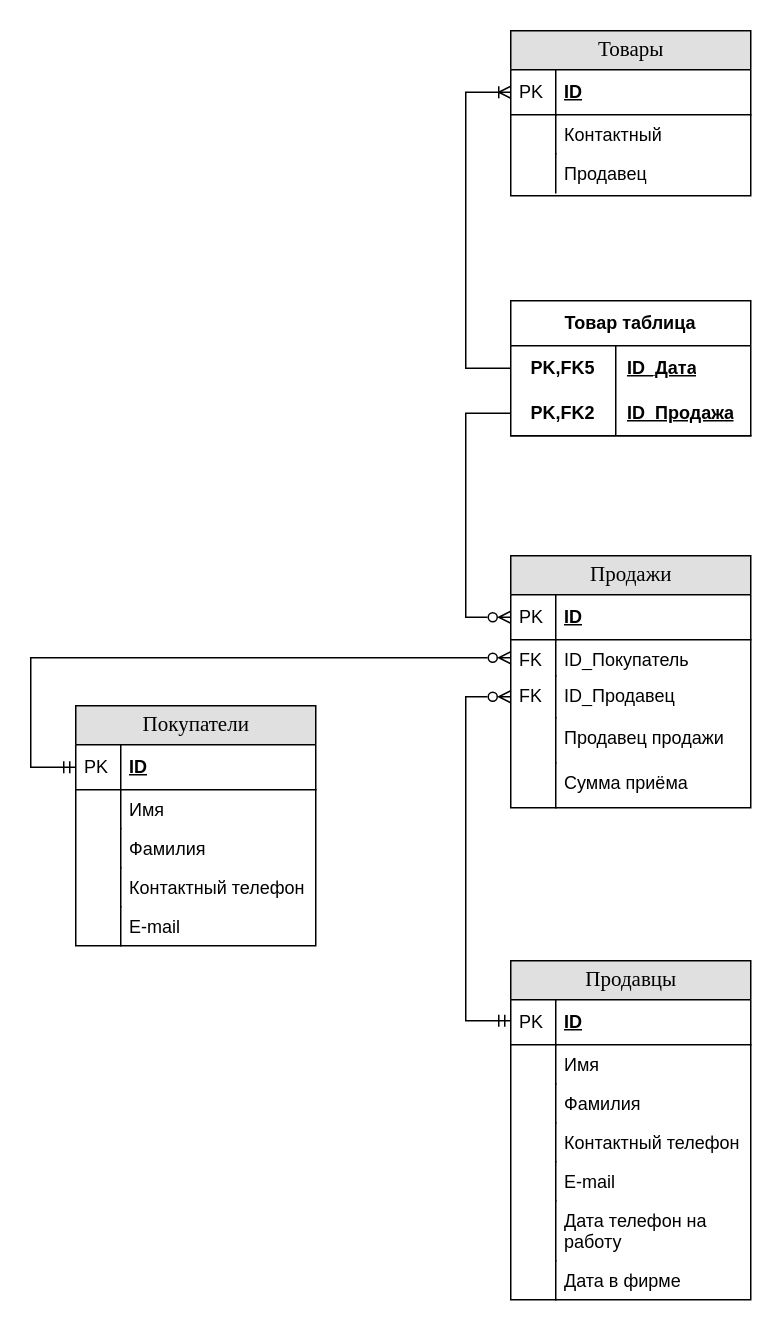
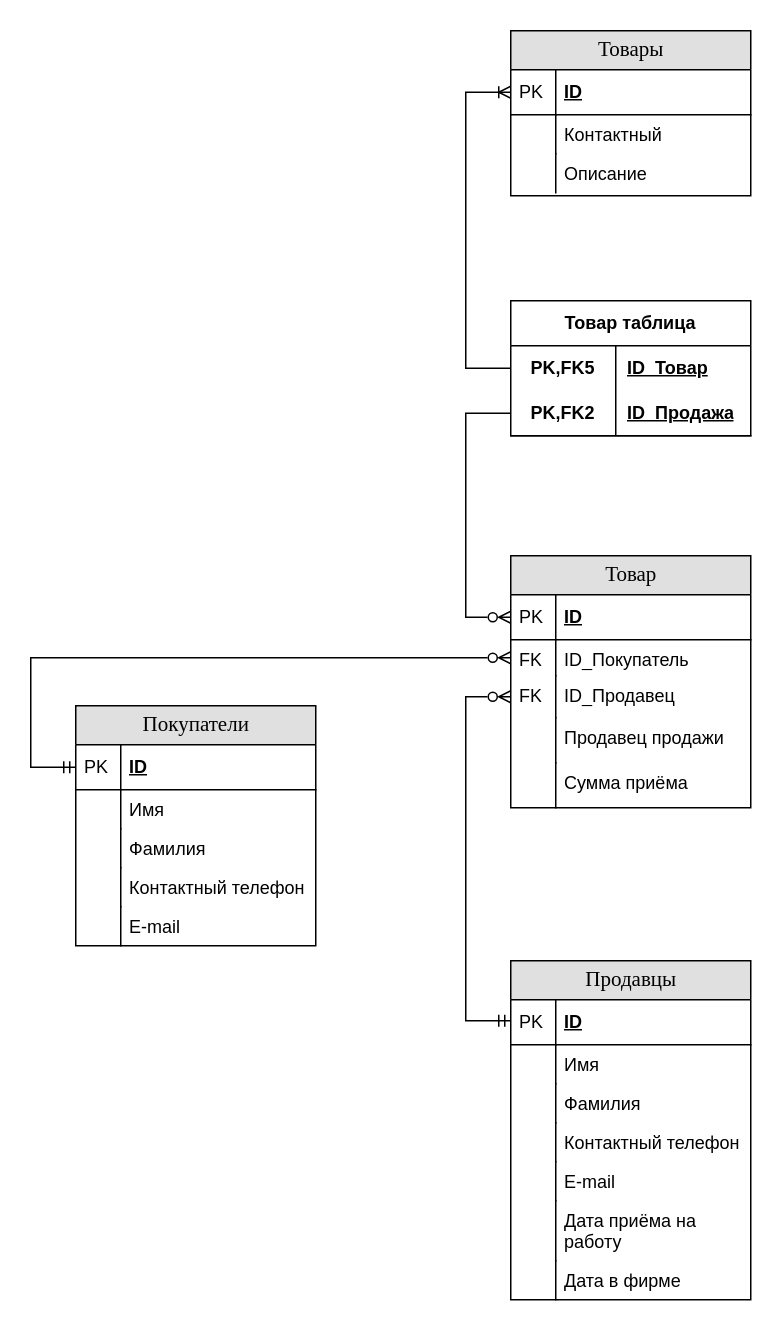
node "Продавец": label "Продавец" -> "Описание"
node "ID_Дата": label "ID_Дата" -> "ID_Товар"
node "Продажи": label "Продажи" -> "Товар"
node "Дата телефон на работу": label "Дата телефон на работу" -> "Дата приёма на работу"
